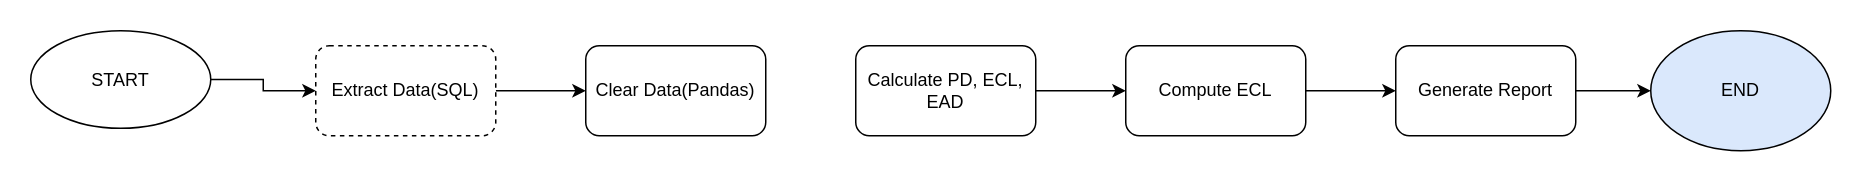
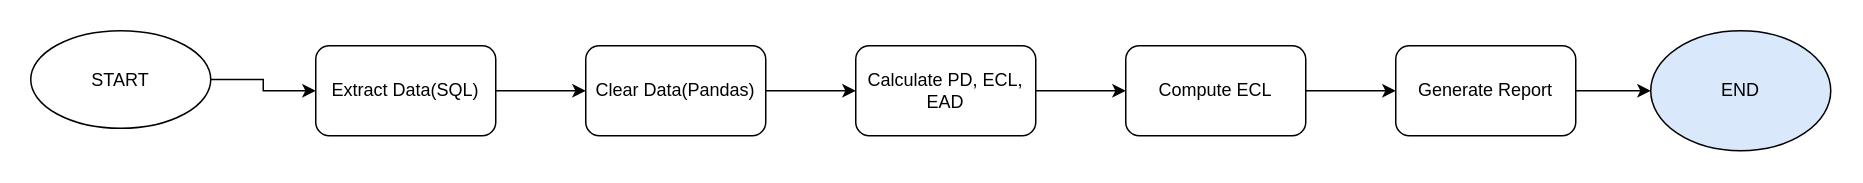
node "Extract Data(SQL)": style dashed -> solid
edge "Clear Data(Pandas)" -> "Calculate PD, ECL, EAD": added
